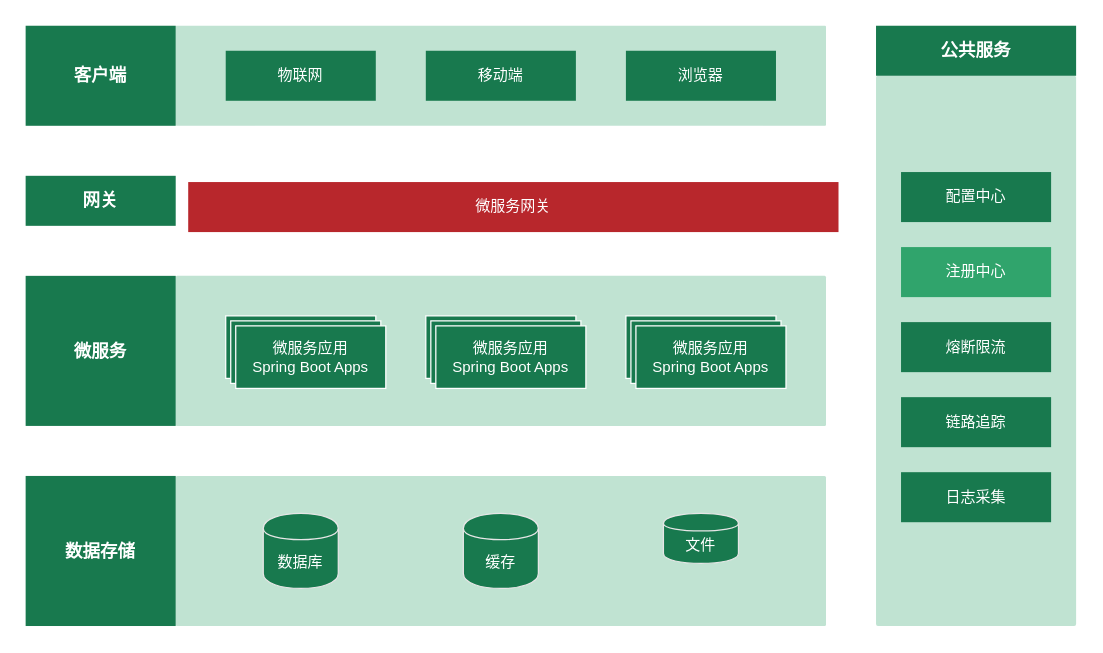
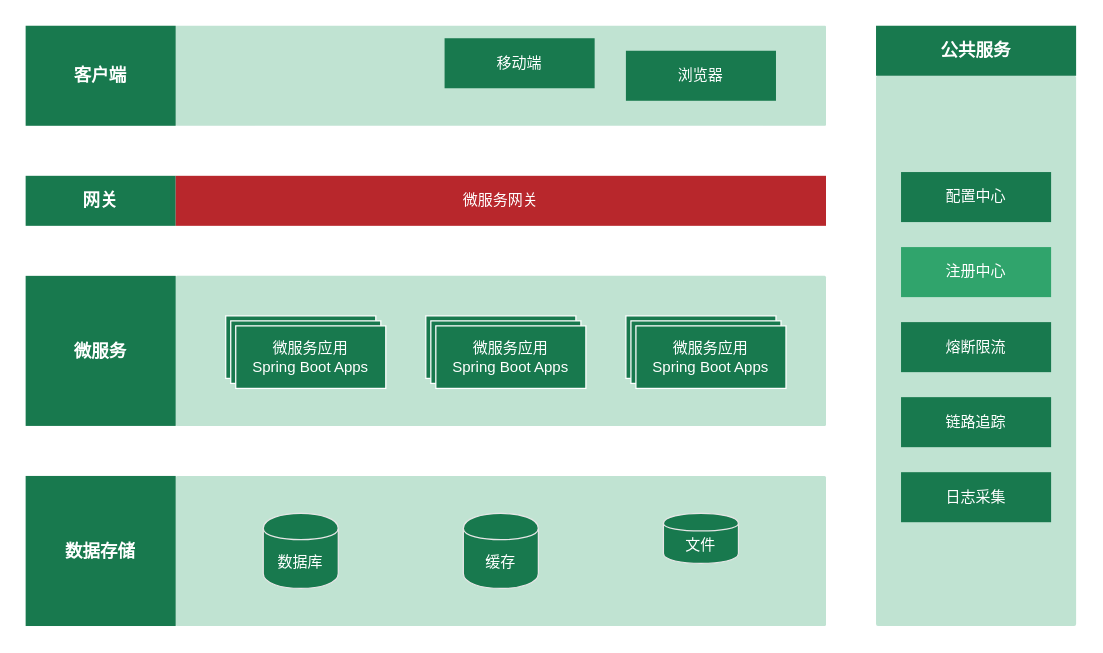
node "物联网": removed
node "移动端": moved (501, 76) -> (519, 63)
node "微服务网关": moved (513, 207) -> (501, 201)
